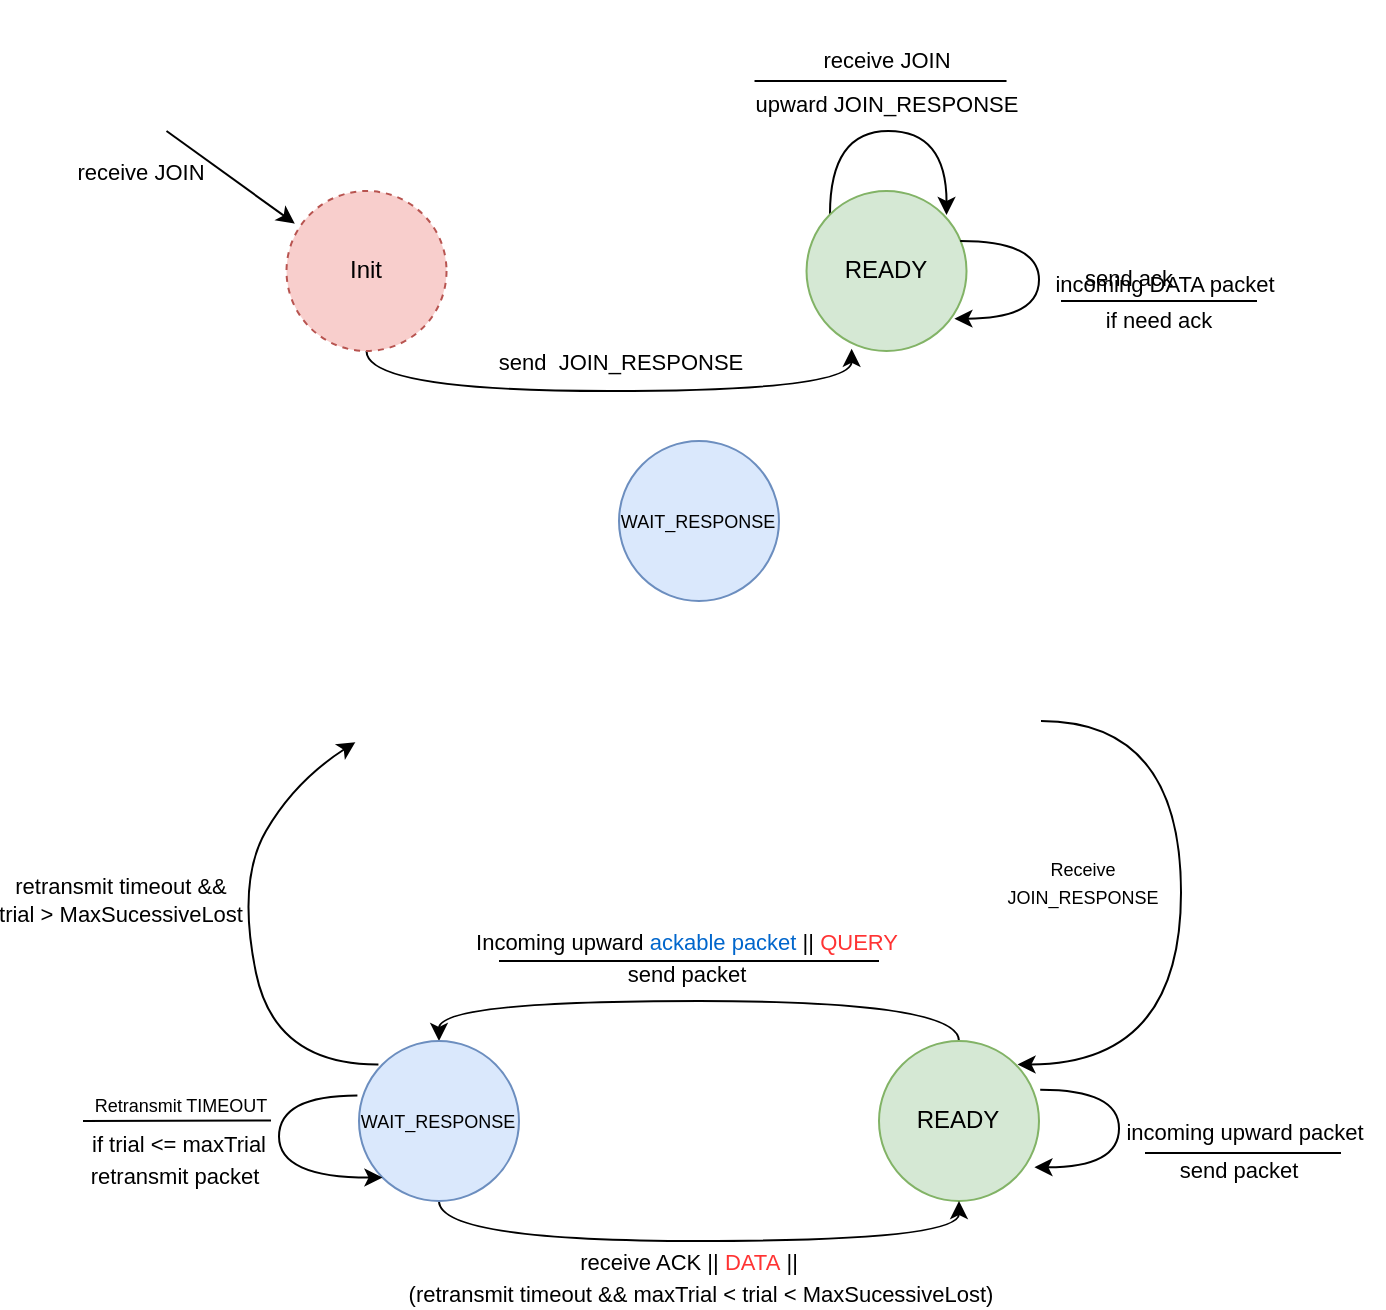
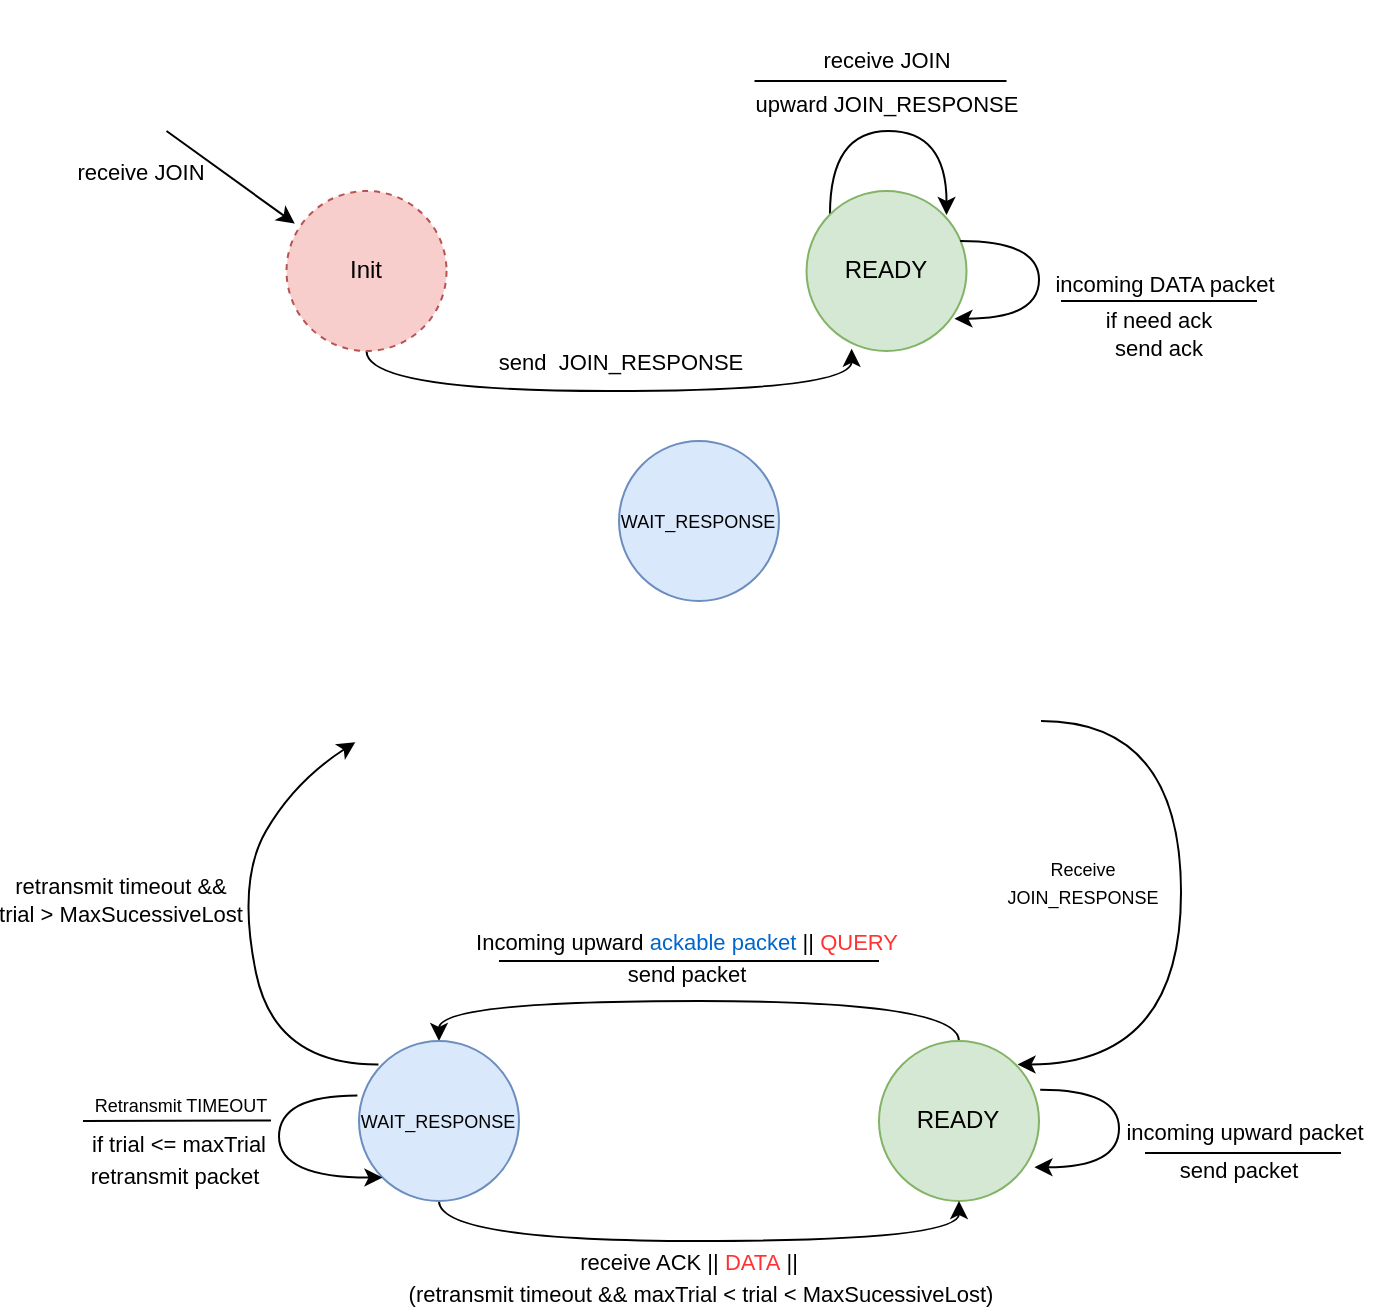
node "send ack": moved (1129, 279) -> (1159, 349)
